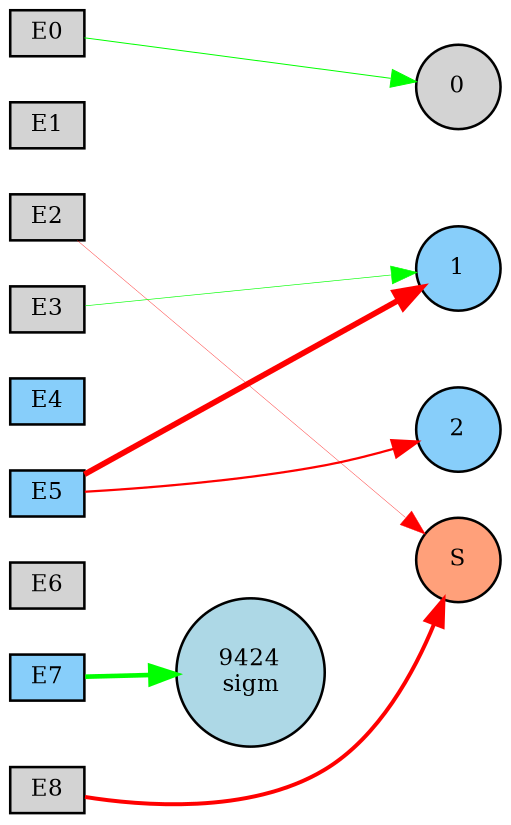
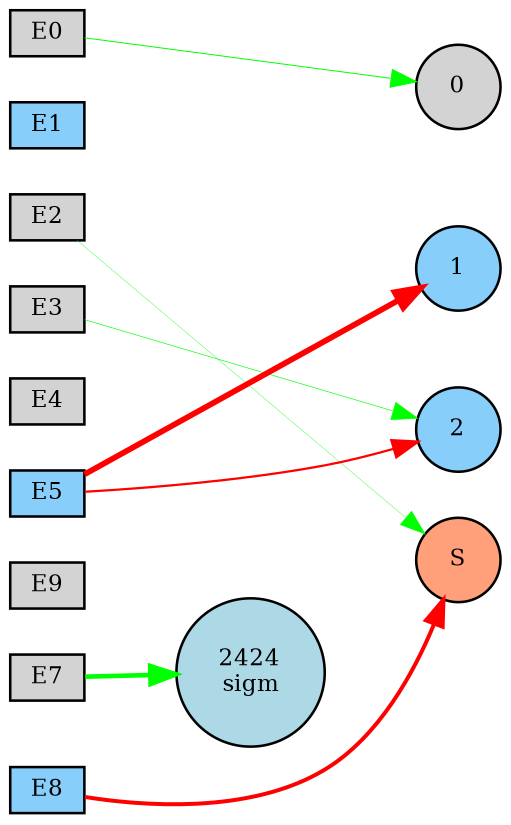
node "E1": fillcolor lightgray -> lightskyblue
edge "E3" -> "1": now "E3" -> "2"
edge "E2" -> "S": color red -> green
node "E4": fillcolor lightskyblue -> lightgray
node "E6": label "E6" -> "E9"
node "9424 sigm": label "9424 sigm" -> "2424 sigm"
node "E7": fillcolor lightskyblue -> lightgray
node "E8": fillcolor lightgray -> lightskyblue
